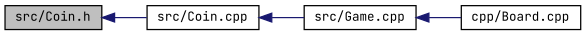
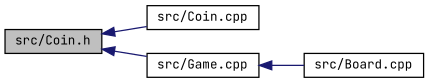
edge "src/Game.cpp" -> "src/Coin.cpp": now "src/Game.cpp" -> "src/Coin.h"
node "cpp/Board.cpp": label "cpp/Board.cpp" -> "src/Board.cpp"
